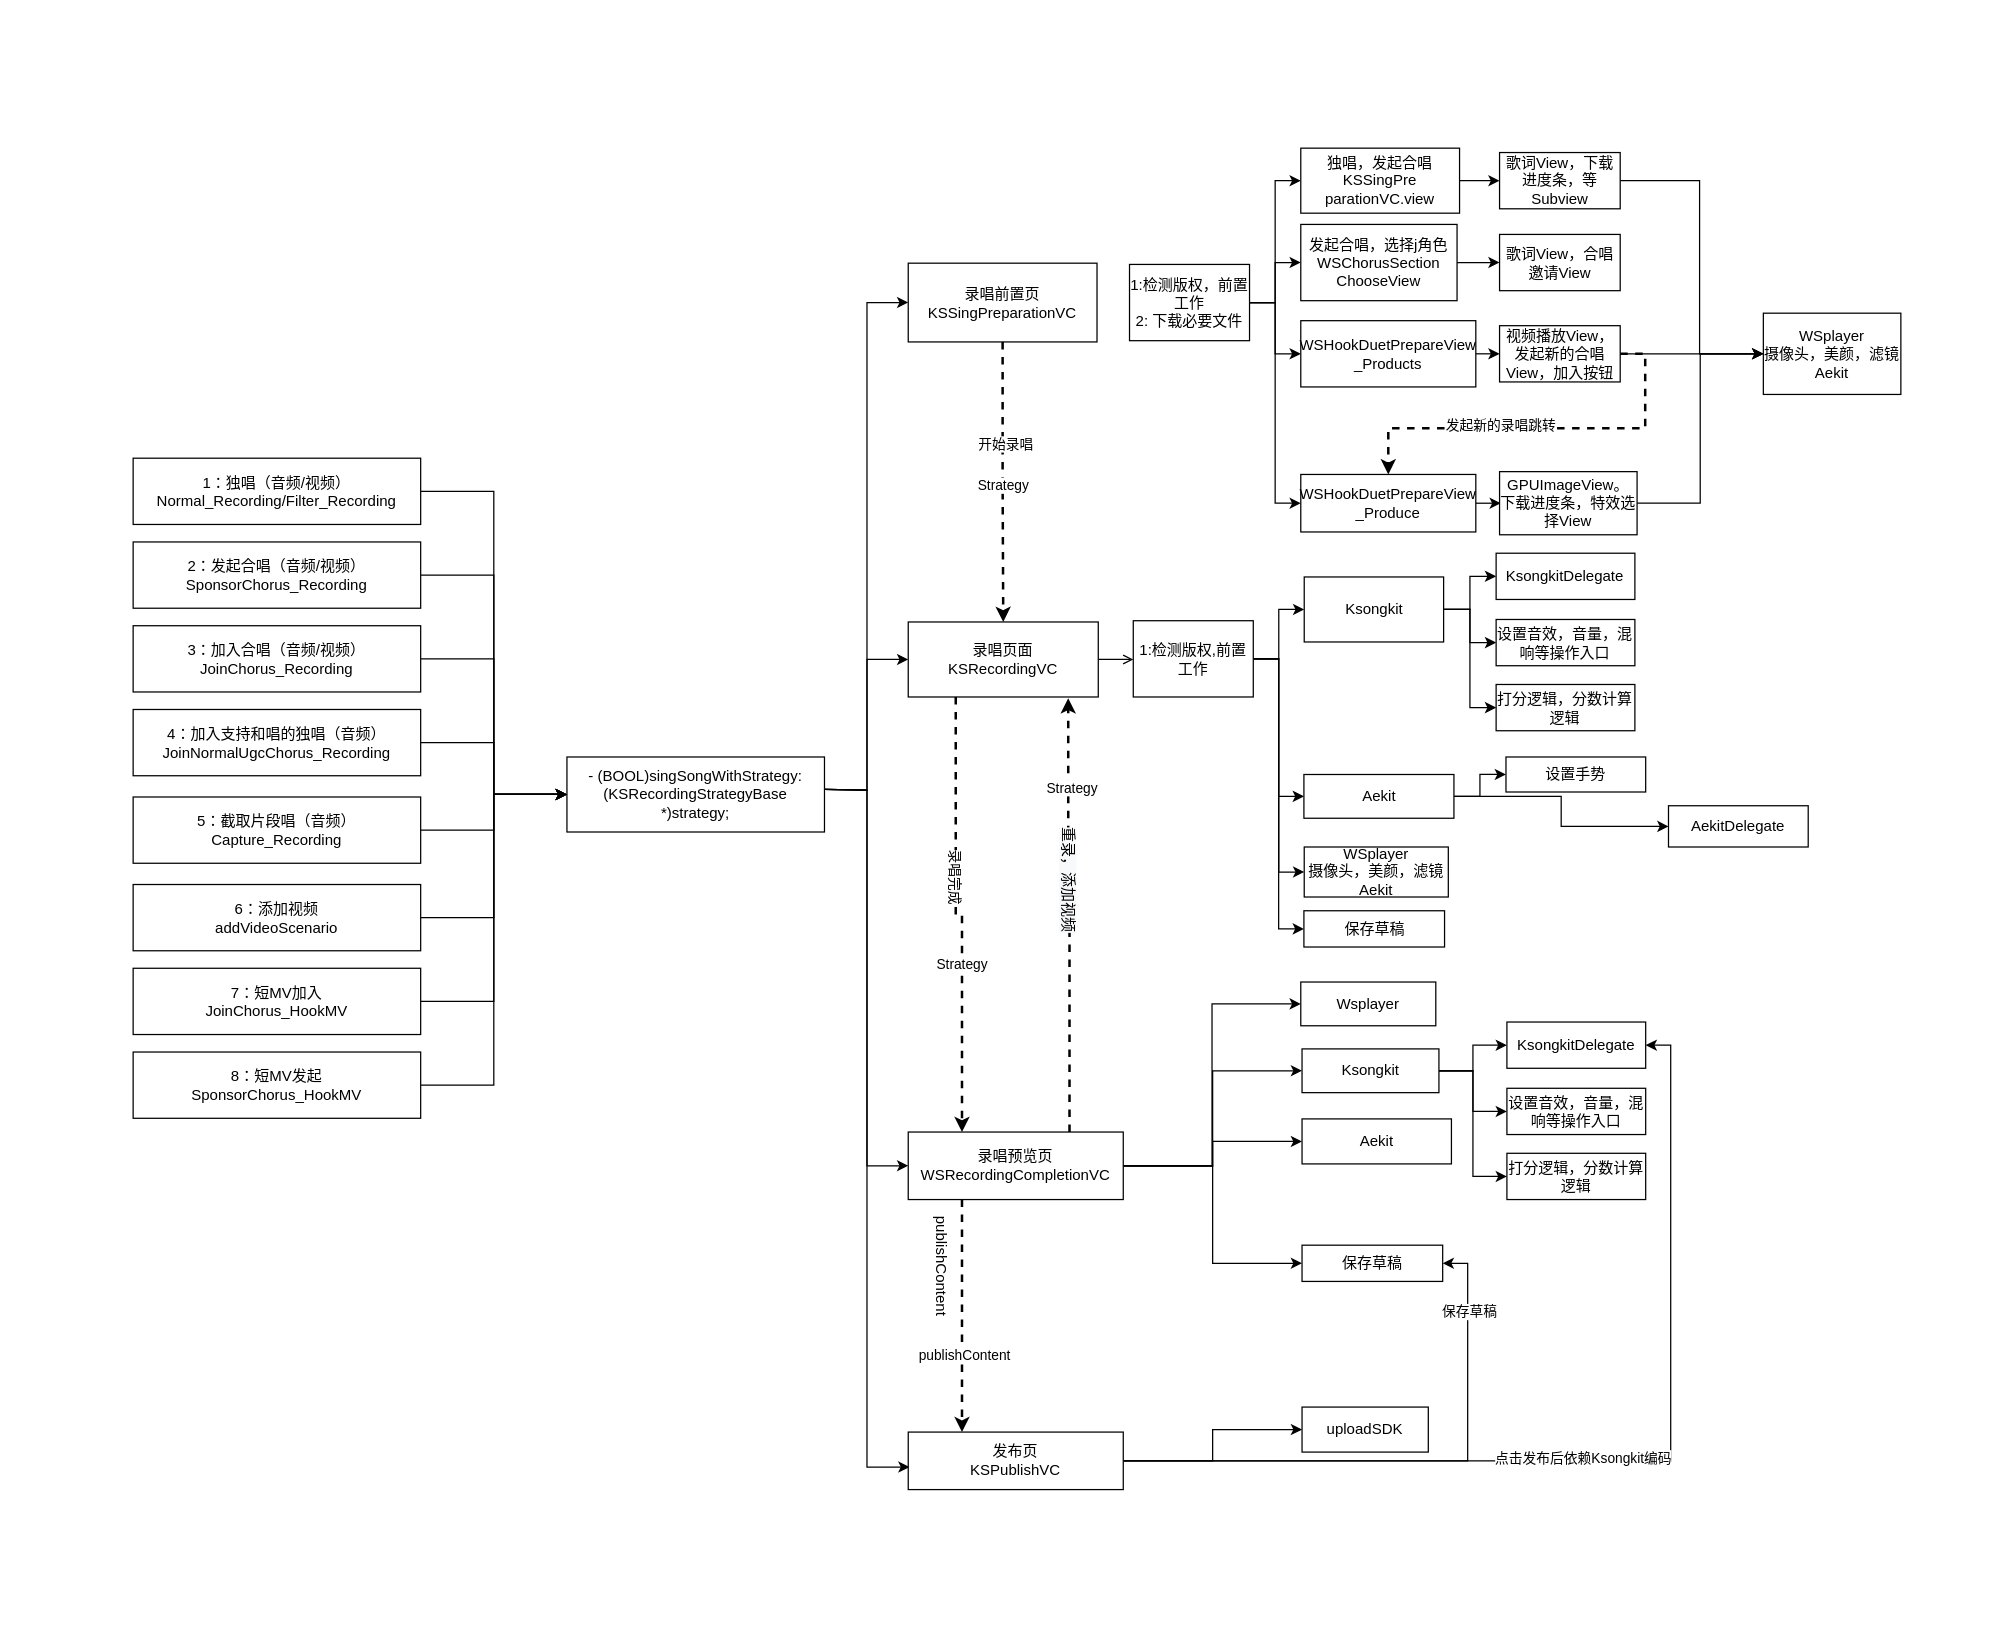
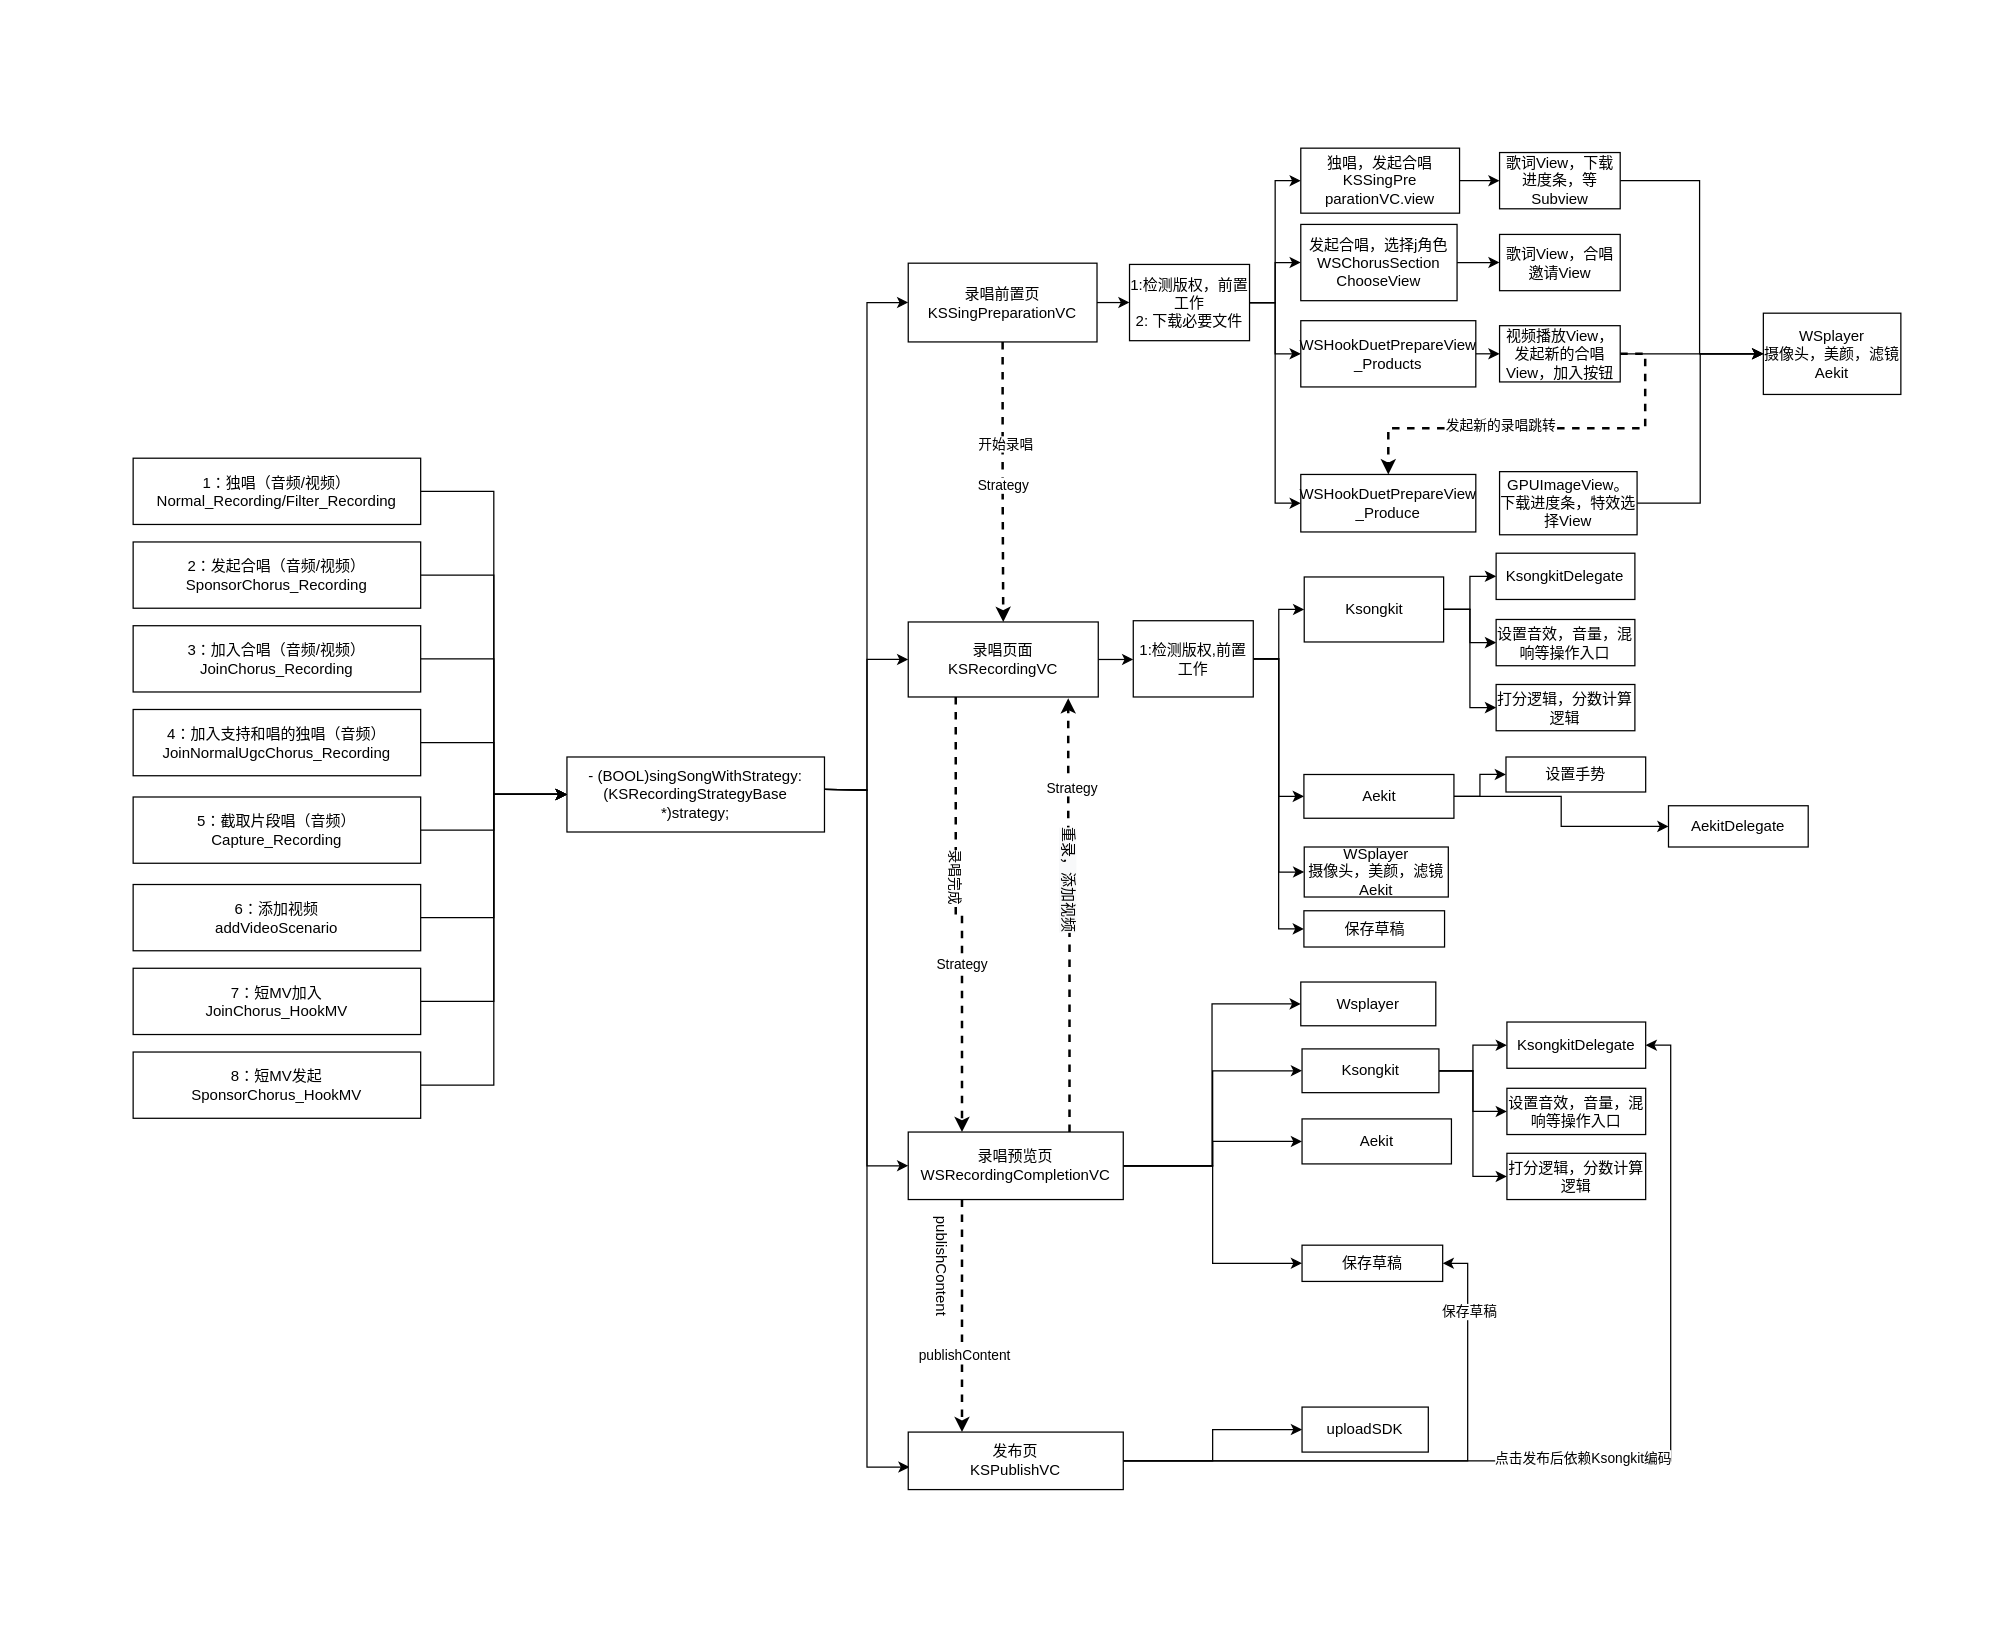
edge "录唱前置页 KSSingPreparationVC" -> "1:检测版权，前置工作 2: 下载必要文件": added
edge "WSHookDuetPrepareView _Produce" -> "GPUImageView。下载进度条，特效选择View": removed
edge "录唱页面 KSRecordingVC" -> "1:检测版权,前置工作": arrowhead open -> classic
